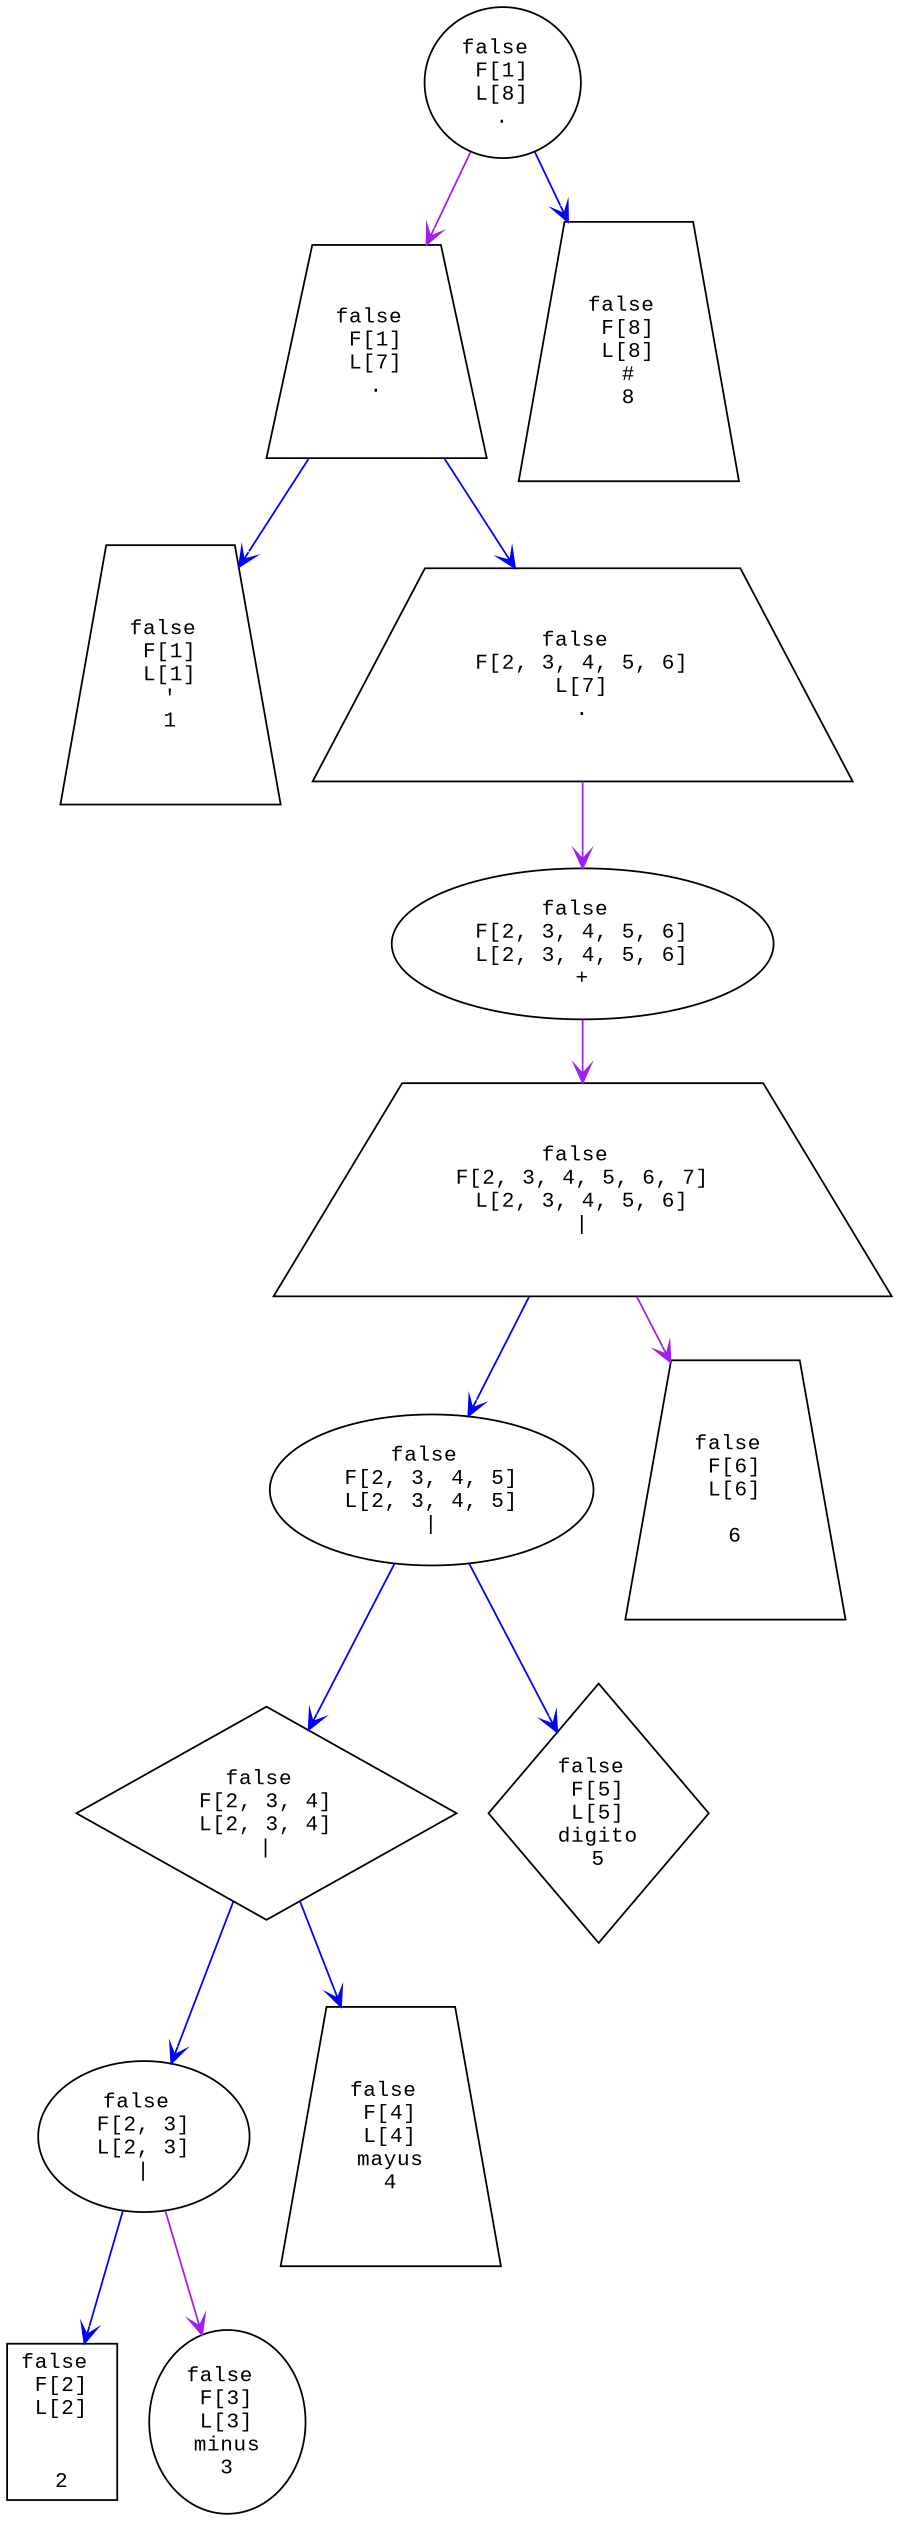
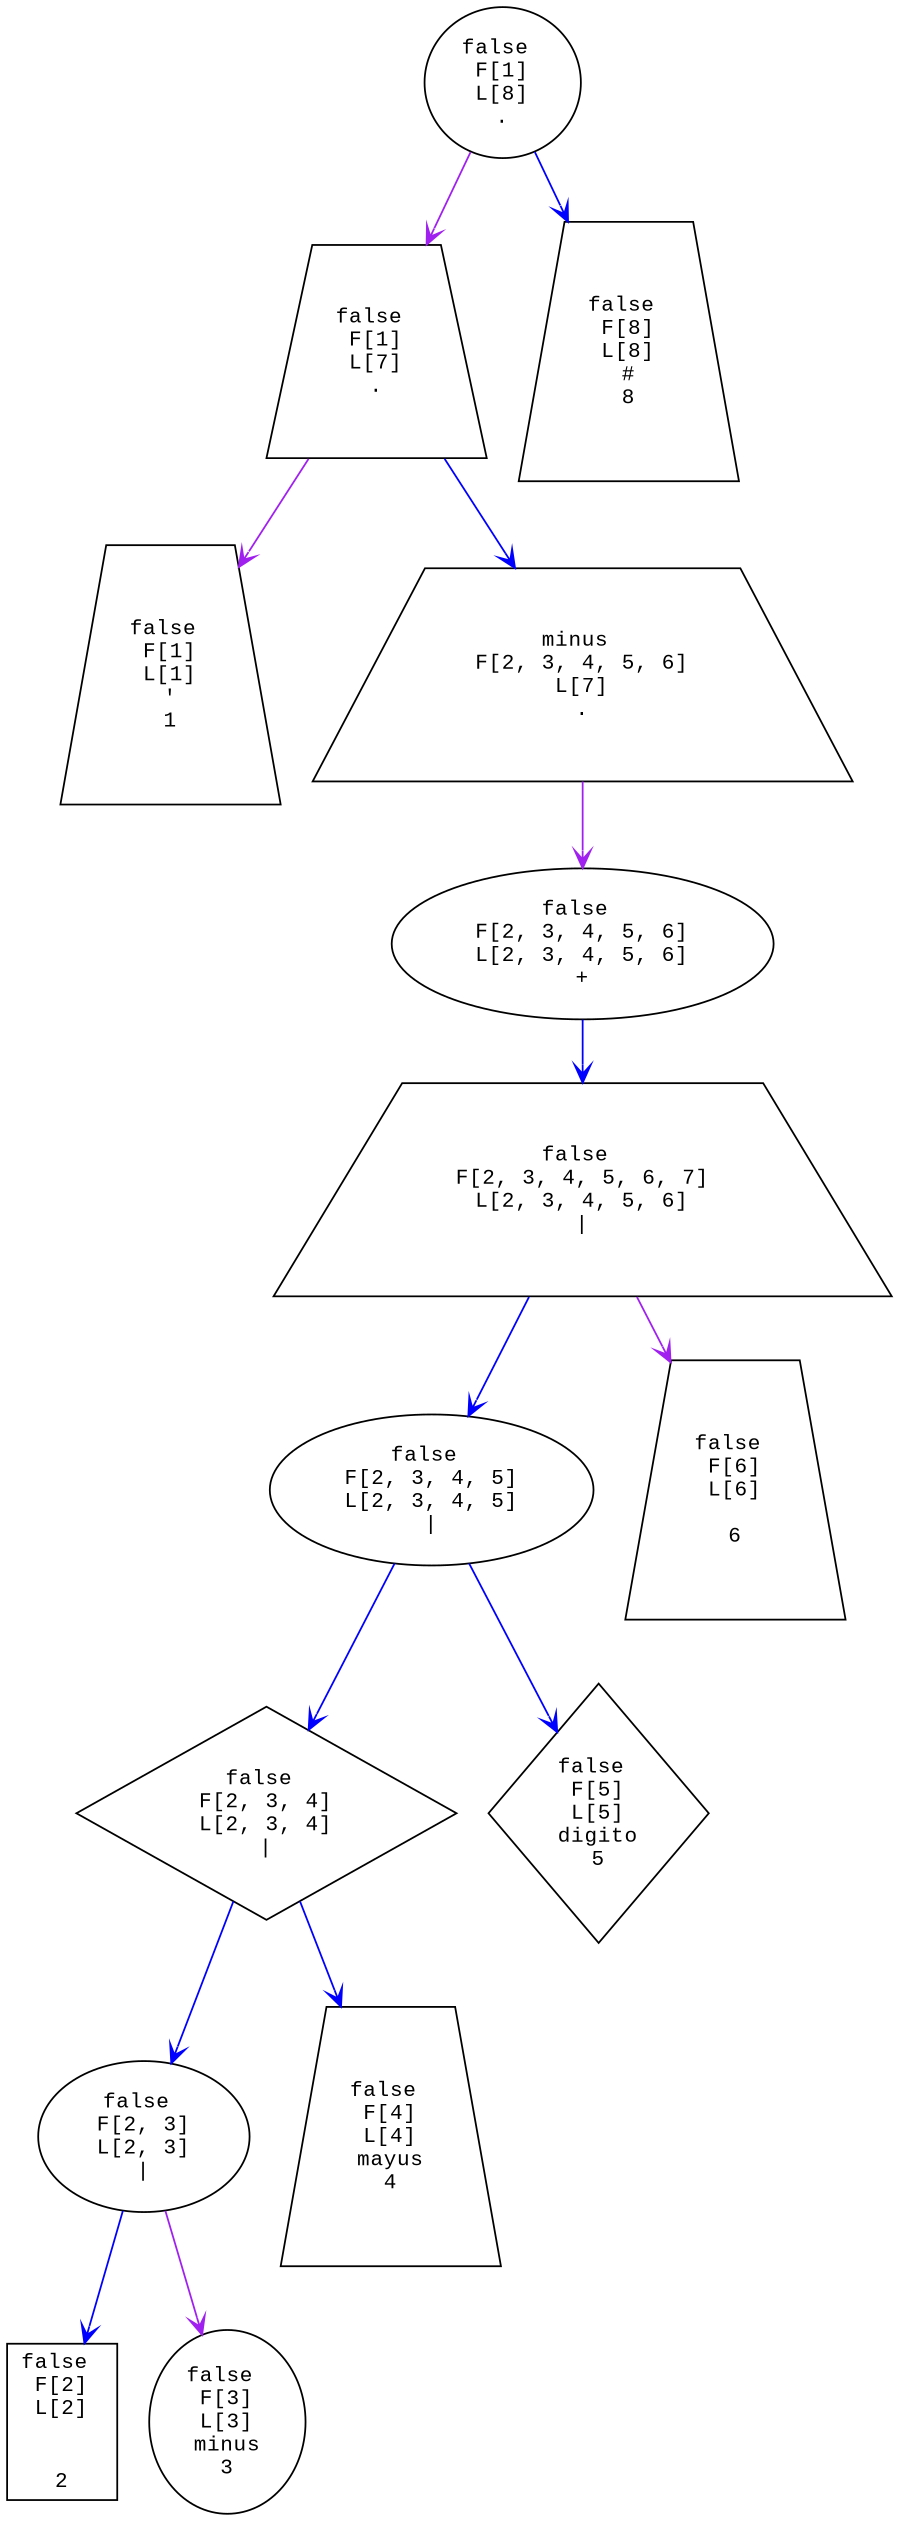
edge "false F[1] L[7] ." -> "false F[1] L[1] ' 1": color blue -> purple
node "false F[2, 3, 4, 5, 6] L[7] .": label "false F[2, 3, 4, 5, 6] L[7] ." -> "minus F[2, 3, 4, 5, 6] L[7] ."
edge "false F[2, 3, 4, 5, 6] L[2, 3, 4, 5, 6] +" -> "false F[2, 3, 4, 5, 6, 7] L[2, 3, 4, 5, 6] |": color purple -> blue
